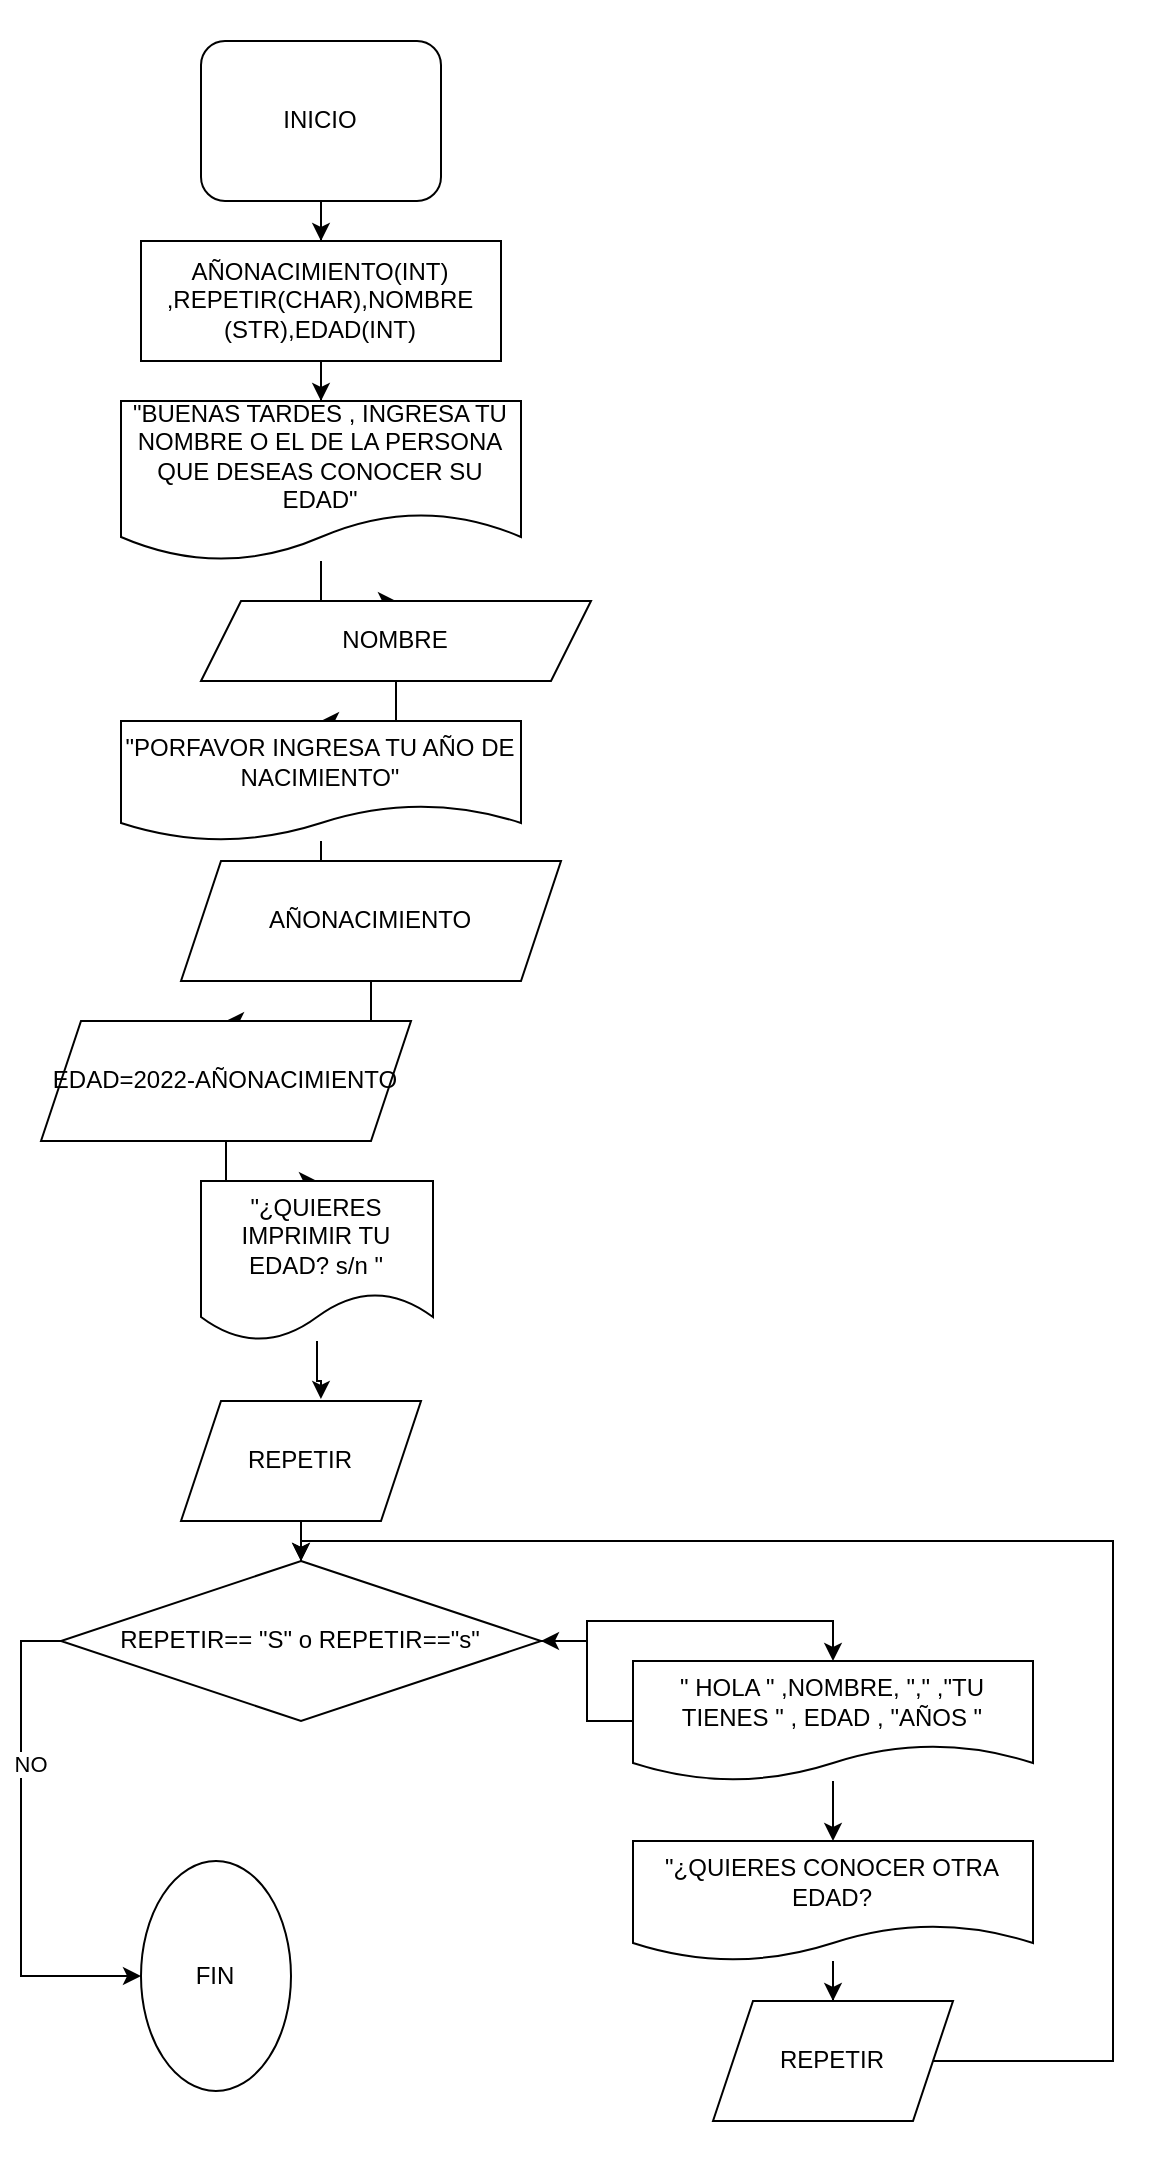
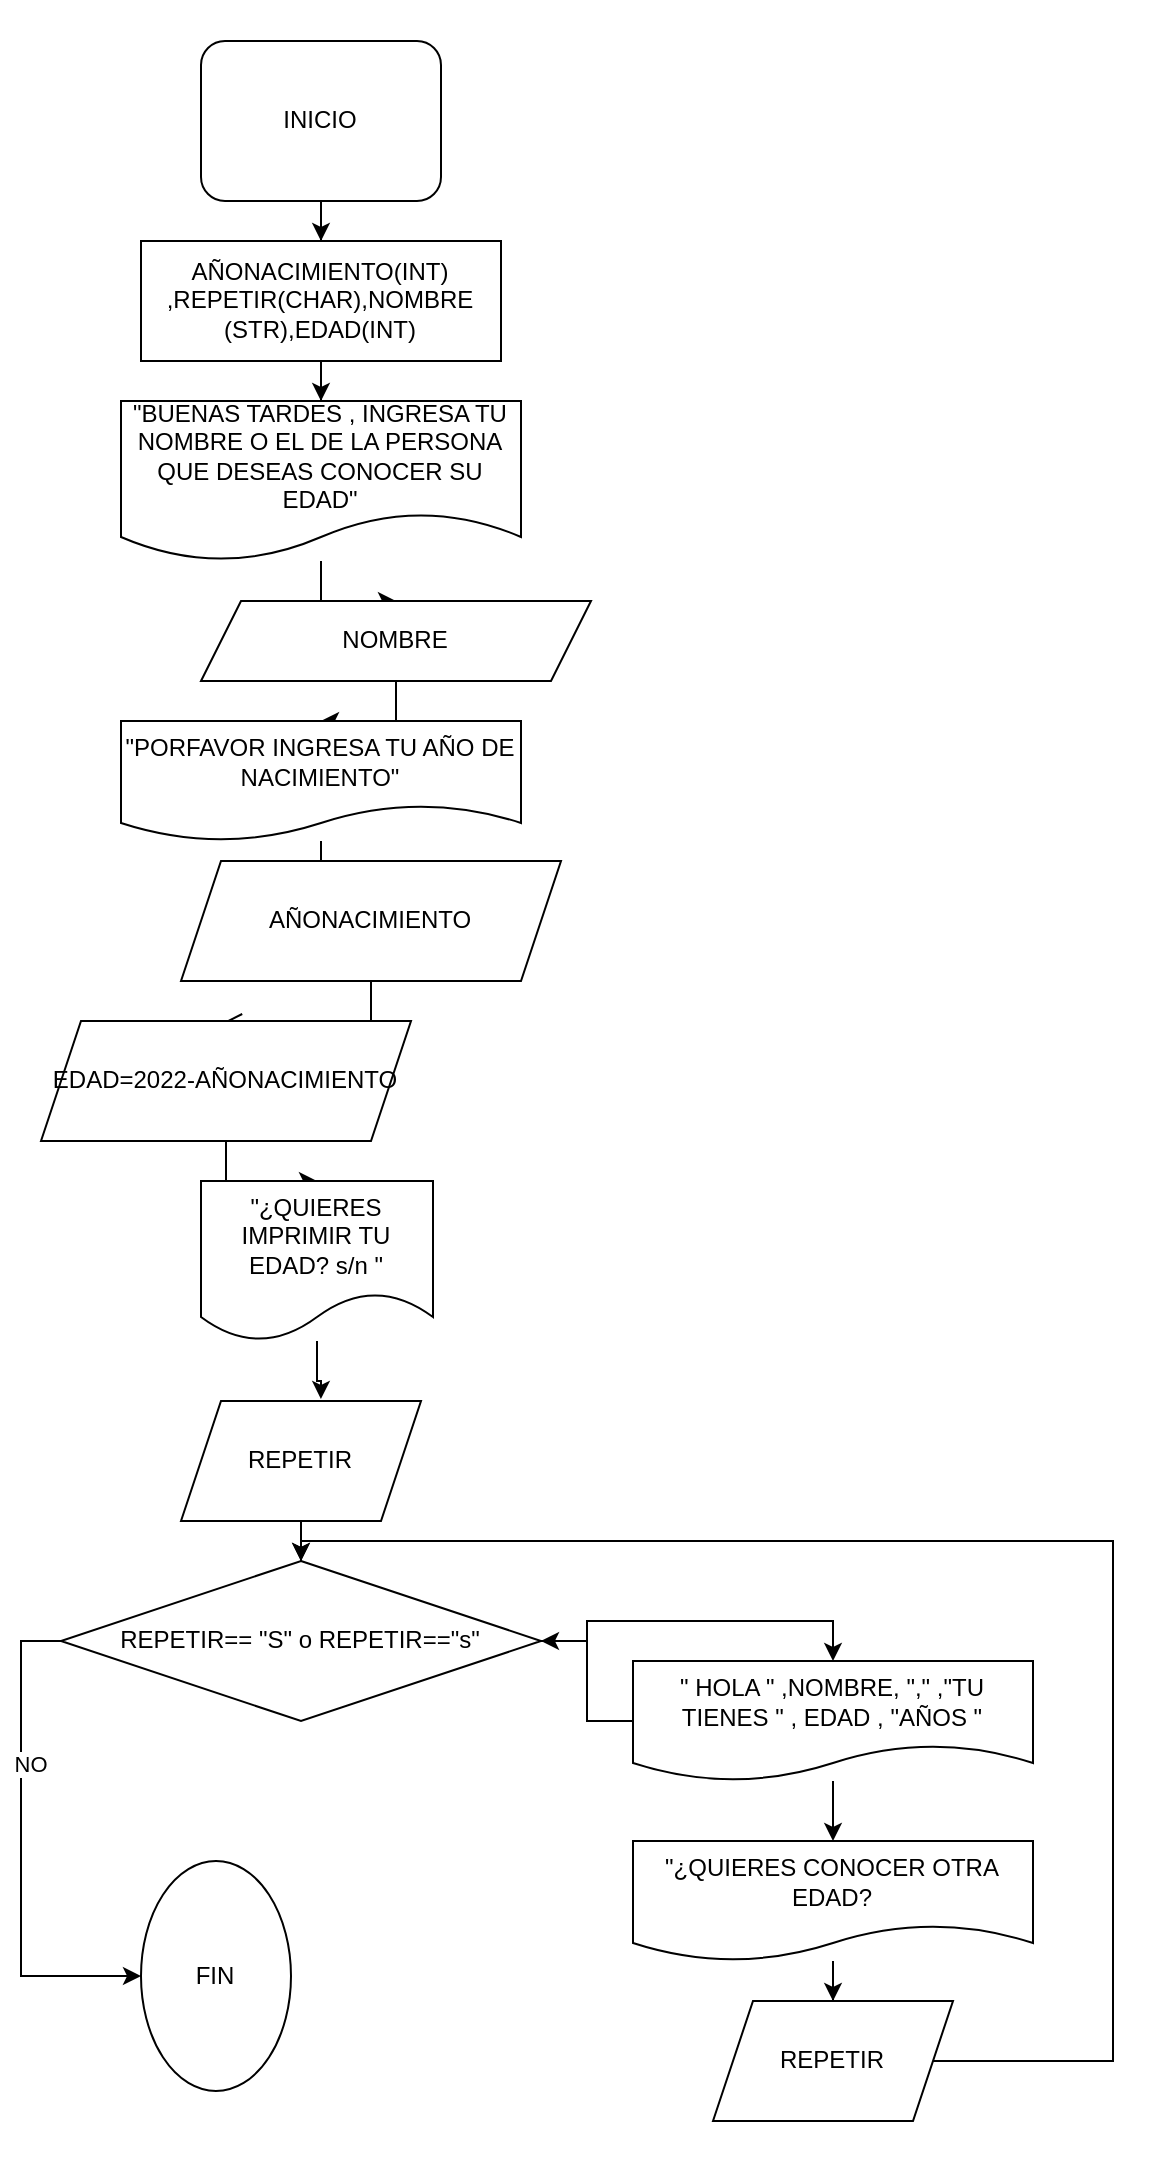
edge "AÑONACIMIENTO" -> "EDAD=2022-AÑONACIMIENTO": arrowhead classic -> open
